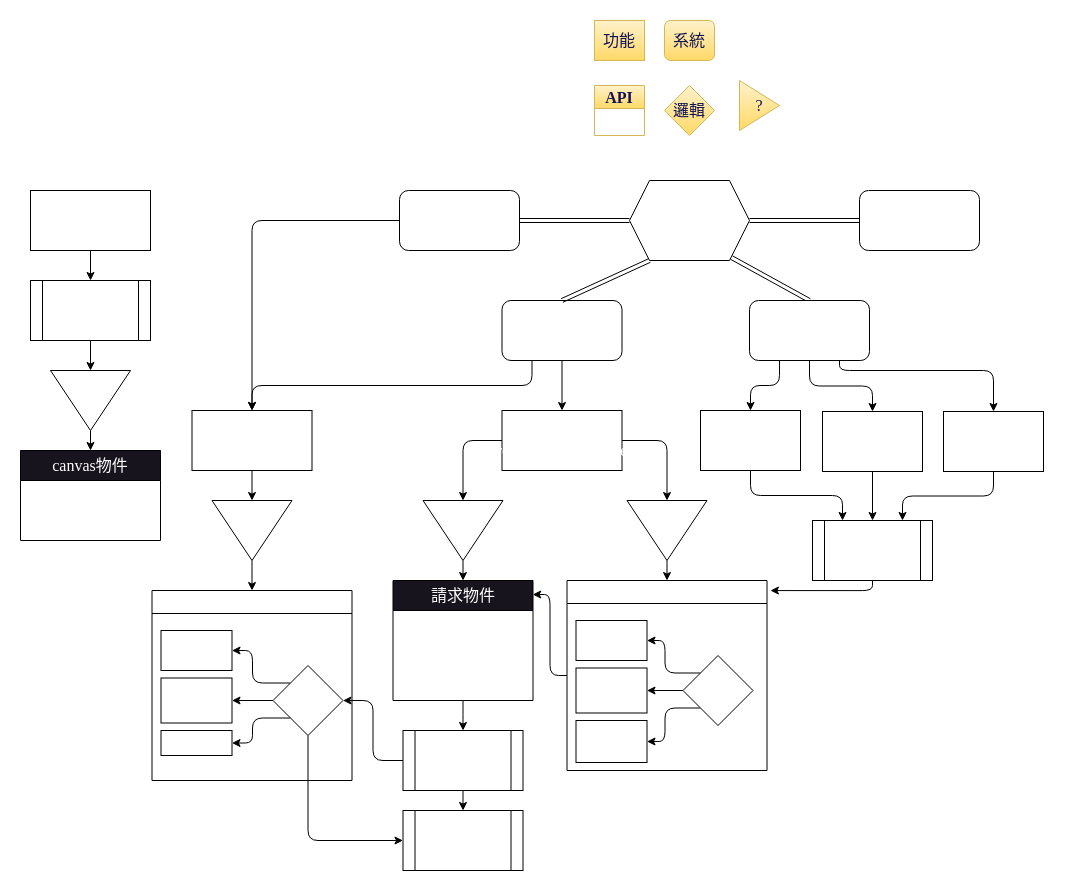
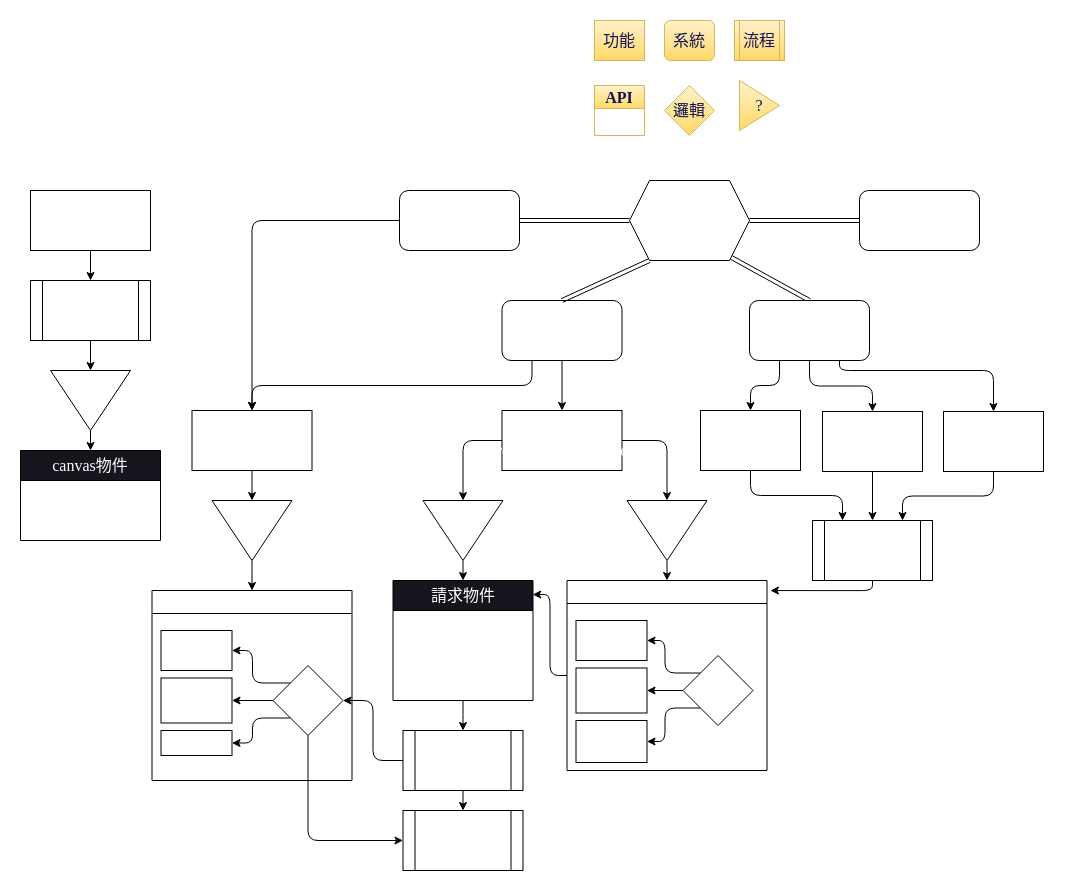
node "流程": added
